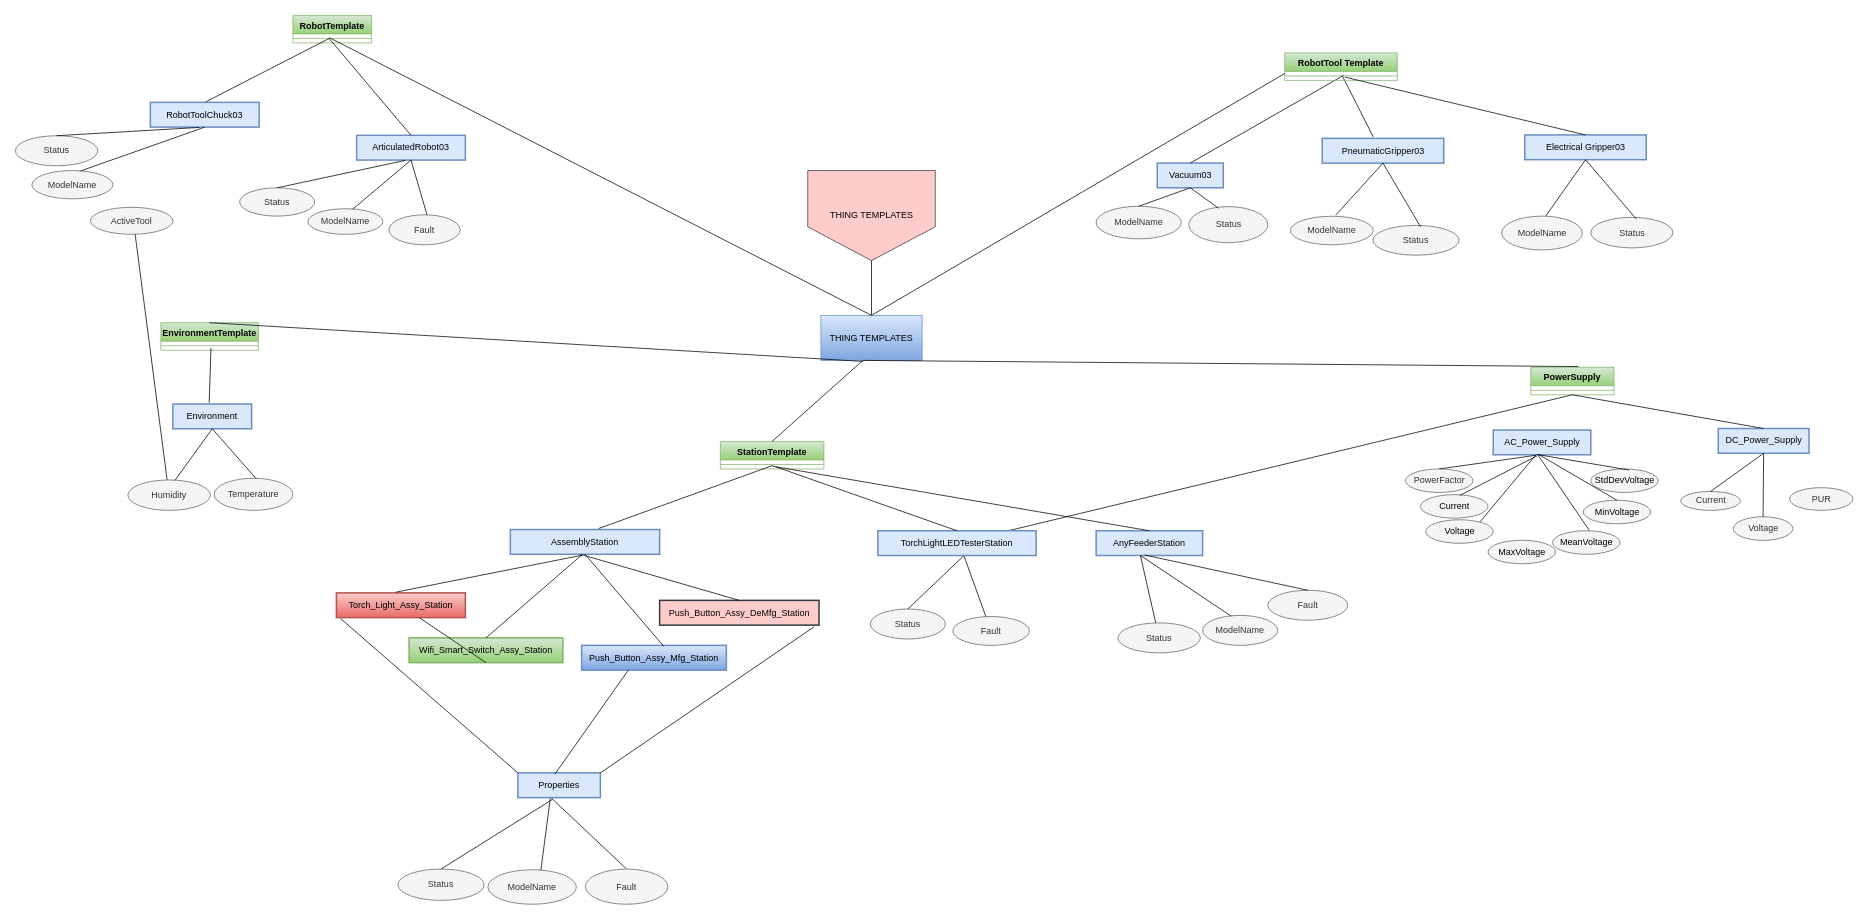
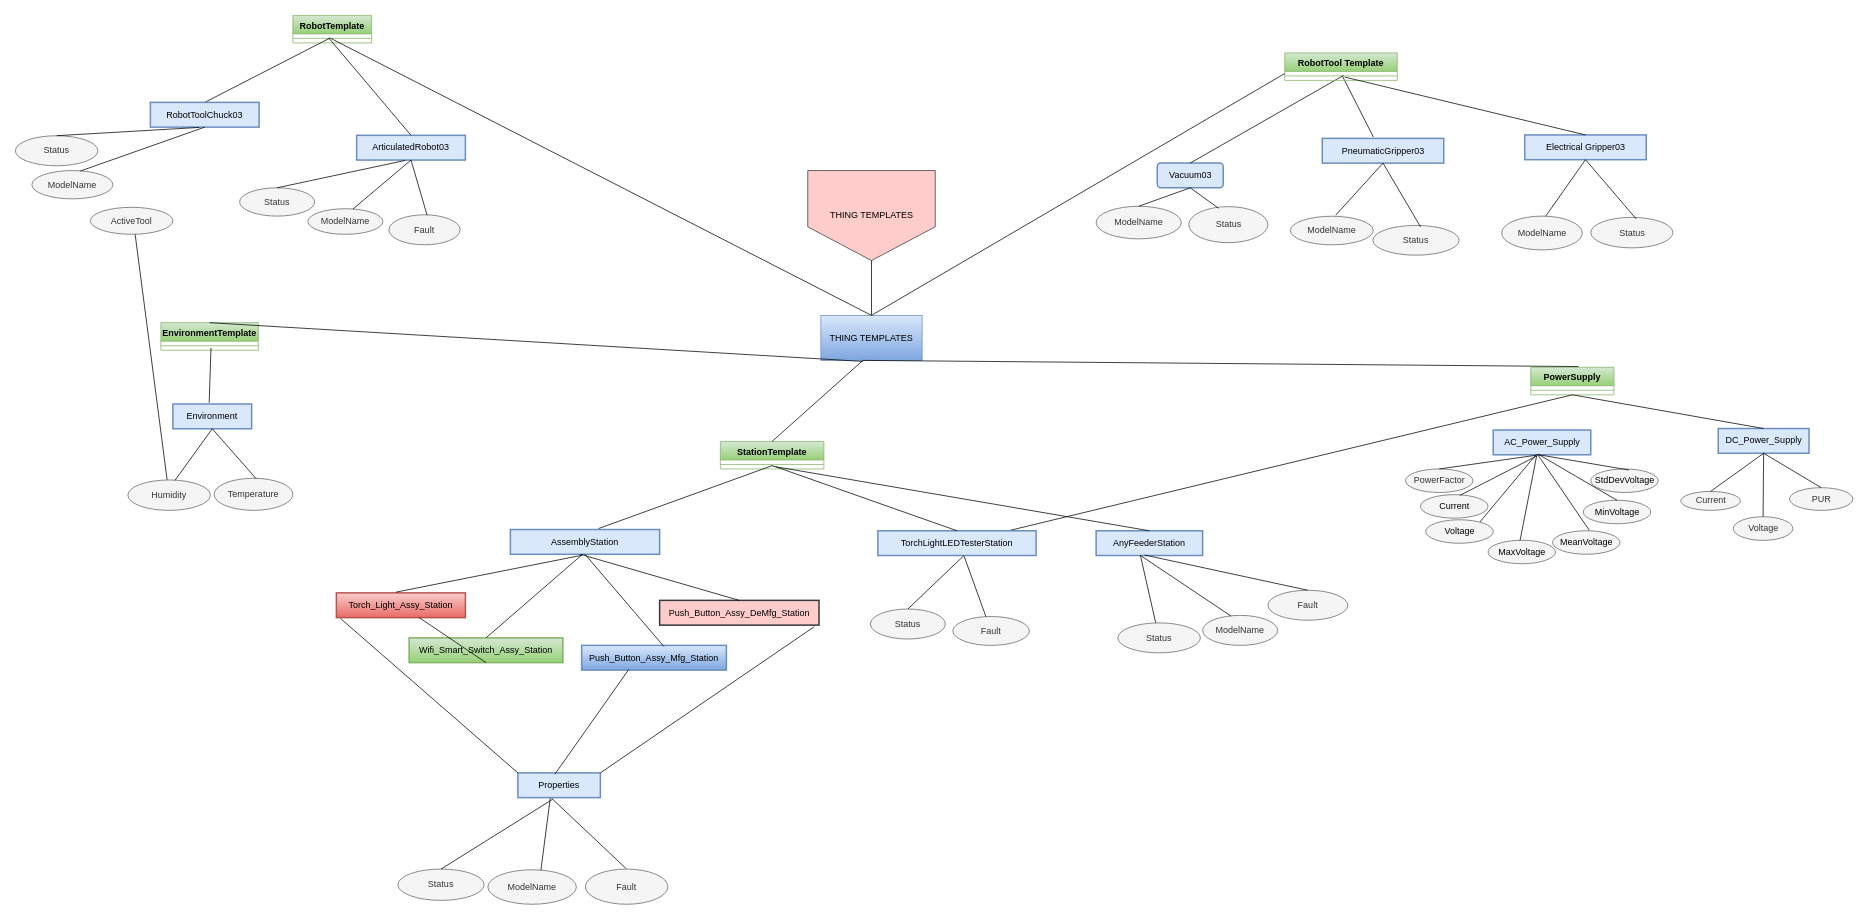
node "Vacuum03": shape rectangle -> rounded rectangle
edge "DC_Power_Supply" -- "PUR": added
edge "AC_Power_Supply" -- "MaxVoltage": added
